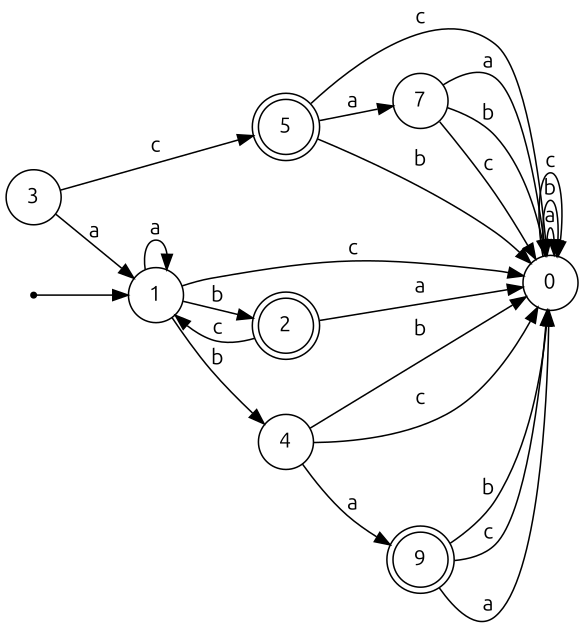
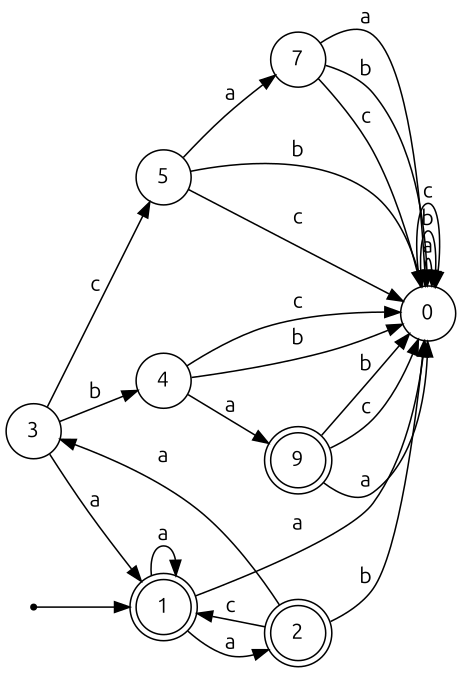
node "5": shape doublecircle -> circle
edge "1" -> "0": label "c" -> "a"
edge "2" -> "0": label "a" -> "b"
node "1": shape circle -> doublecircle
edge "1" -> "2": label "b" -> "a"
edge "1" -> "4": now "3" -> "4"
edge "2" -> "3": added, label "a"
